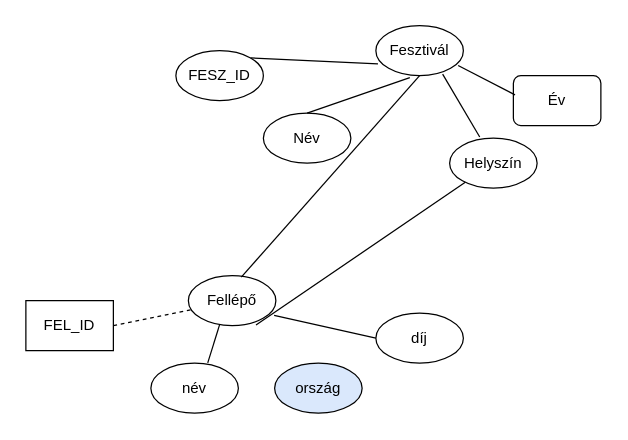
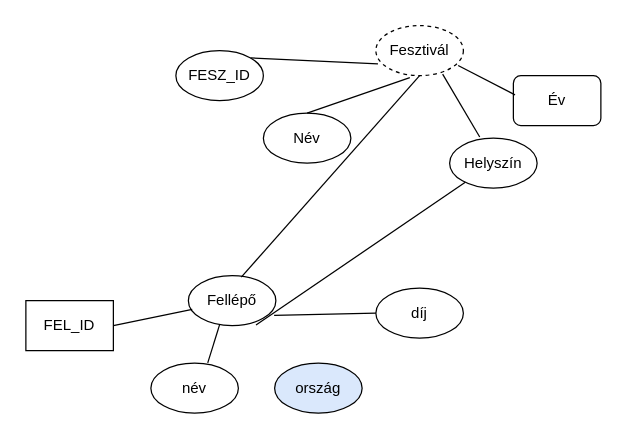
node "Fesztivál": style solid -> dashed
edge "Fellépő" -- "FEL_ID": style dashed -> solid
node "díj": moved (419, 338) -> (419, 313)
